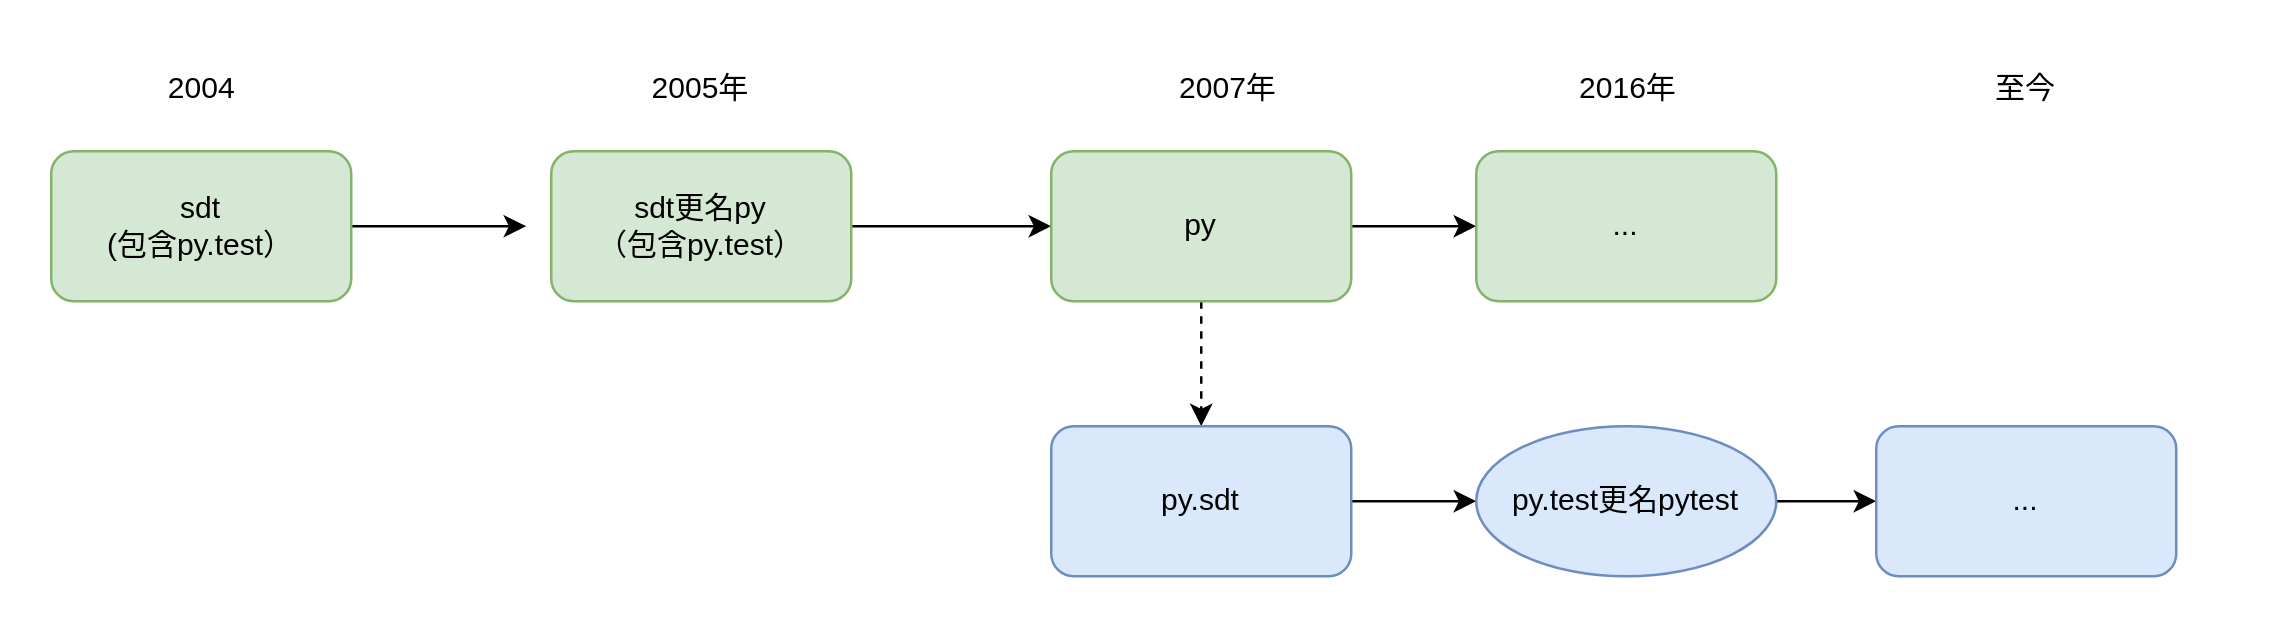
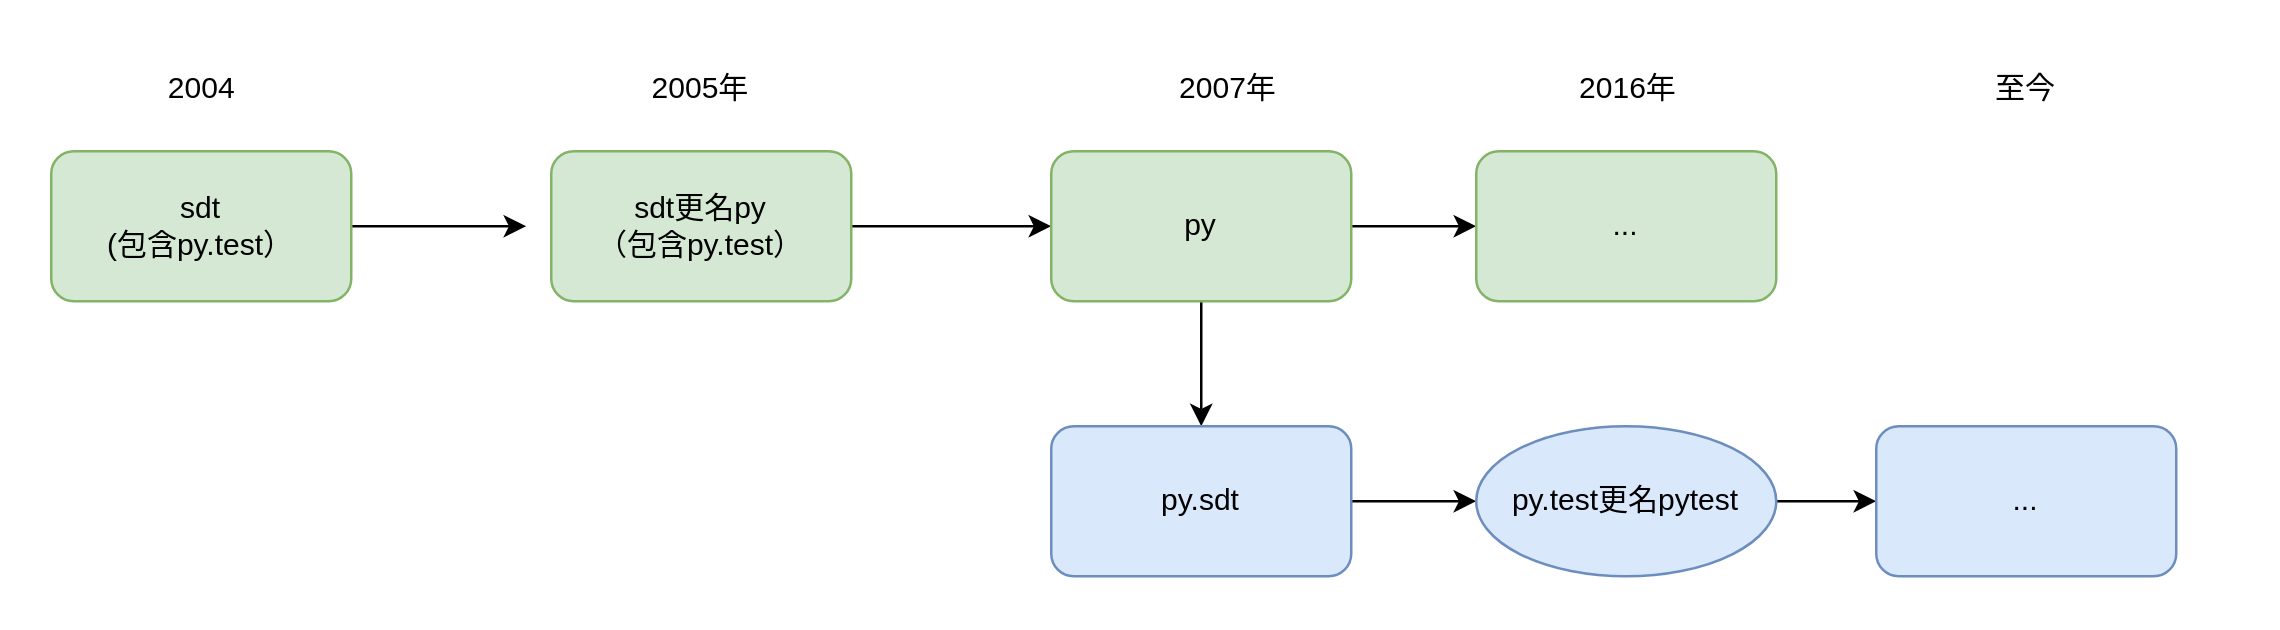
edge "py" -> "py.sdt": style dashed -> solid
